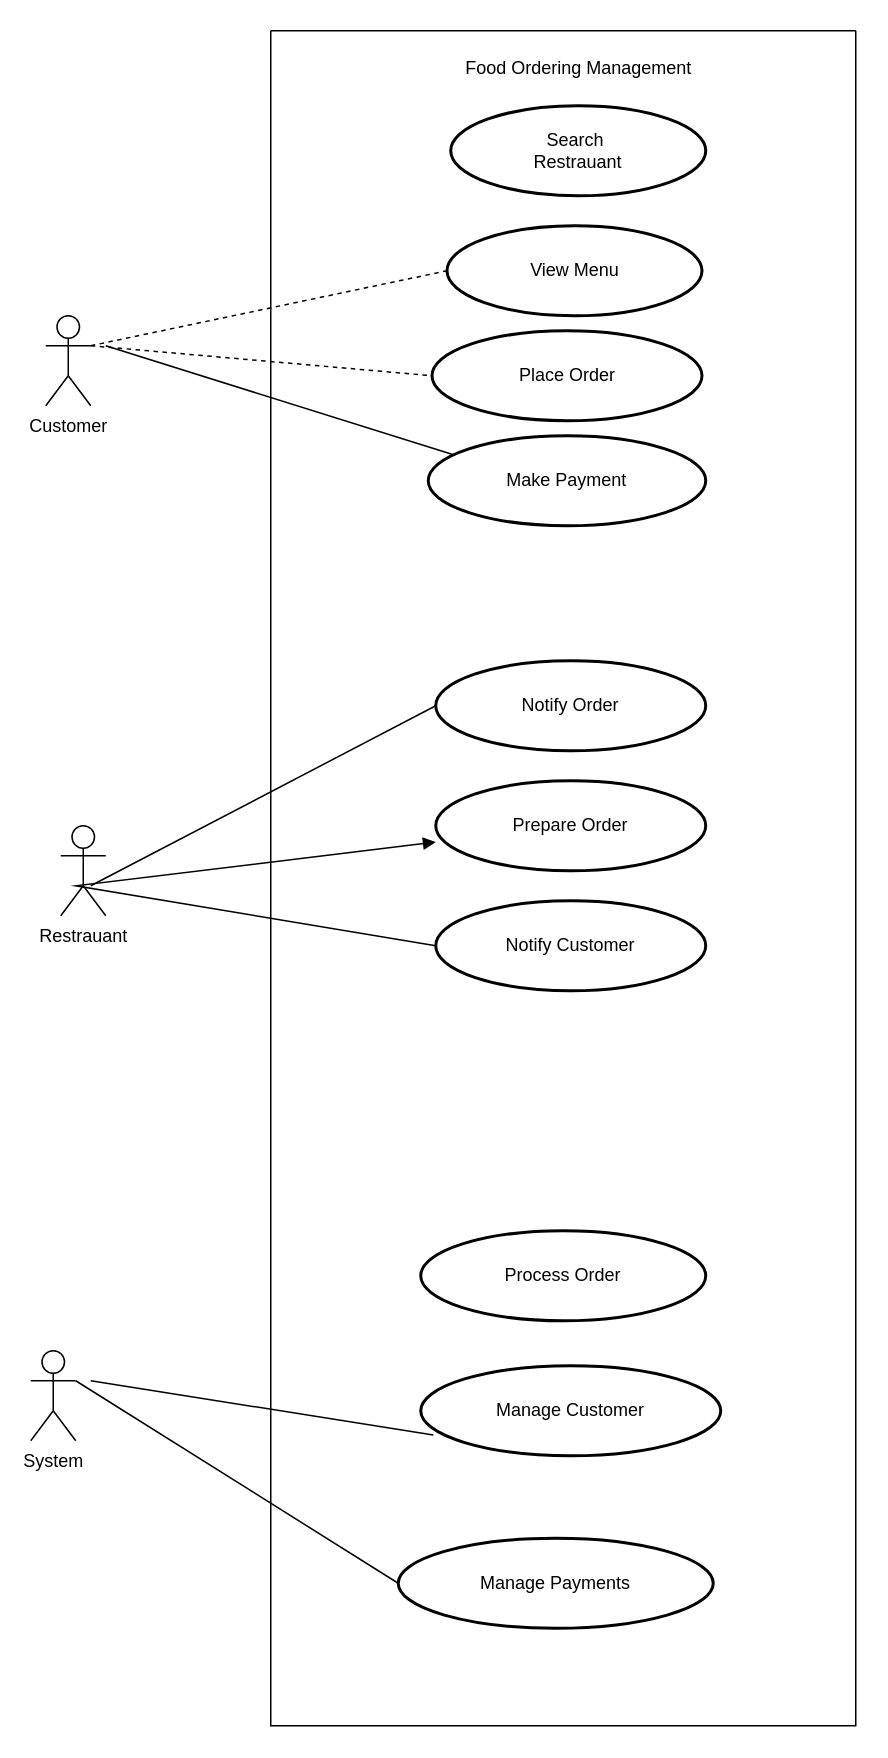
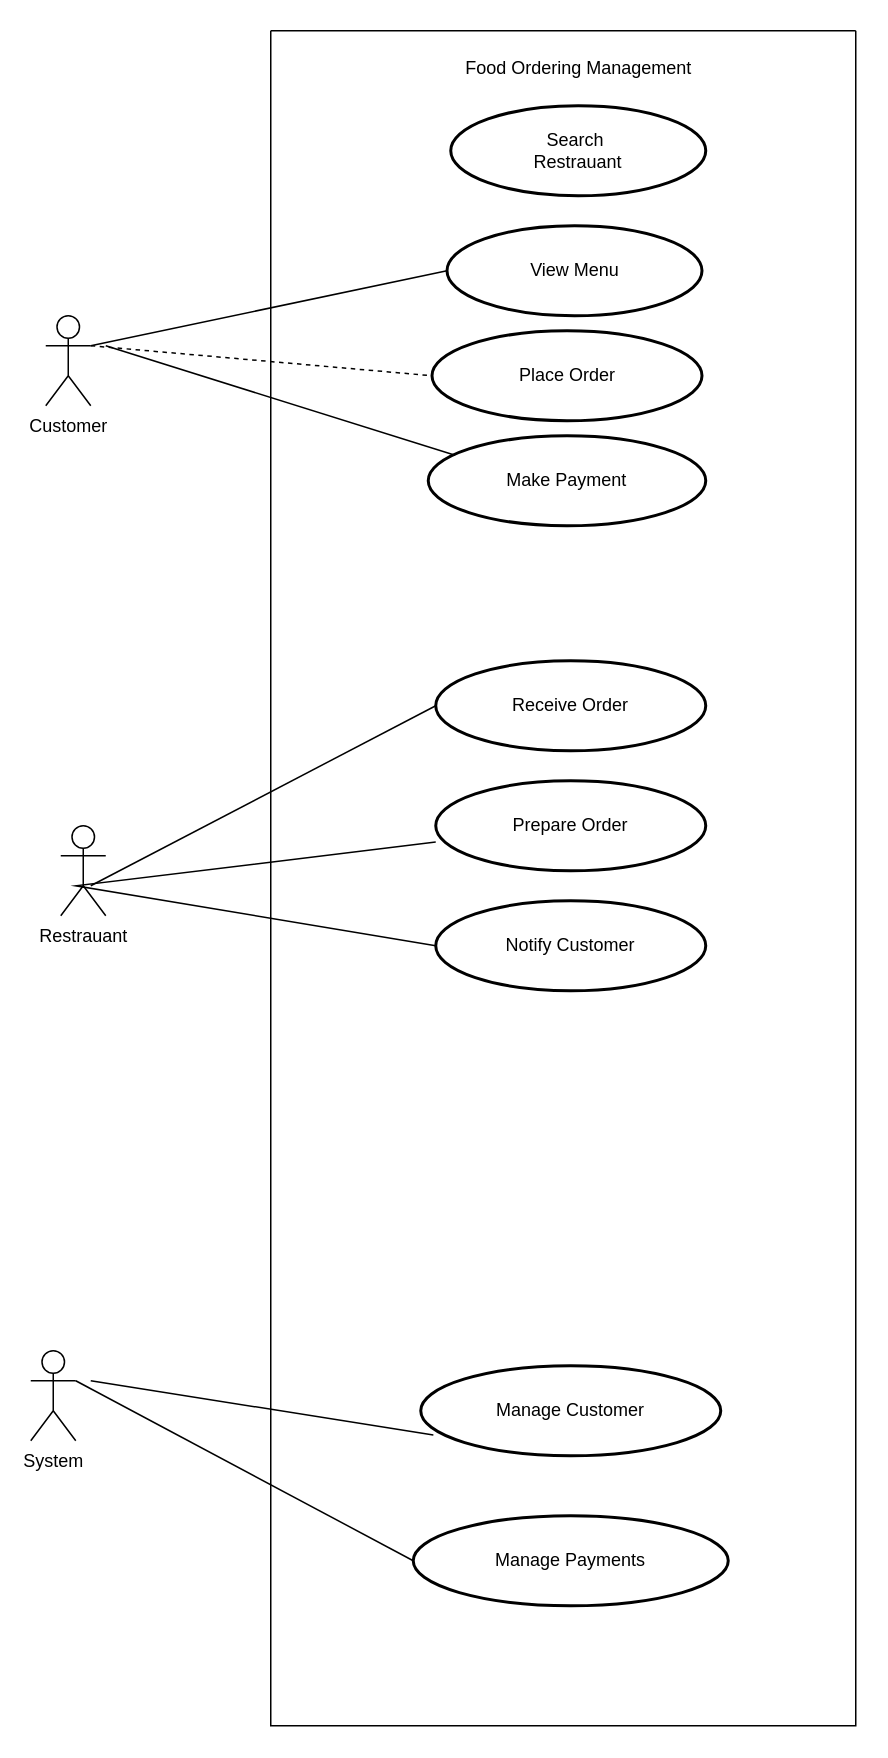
edge "View Menu" -- "Customer": style dashed -> solid
node "Notify Order": label "Notify Order" -> "Receive Order"
edge "Notify Customer" -> "Prepare Order": arrowhead block -> none
node "Process Order": removed
node "Manage Payments": moved (556, 1583) -> (571, 1561)
